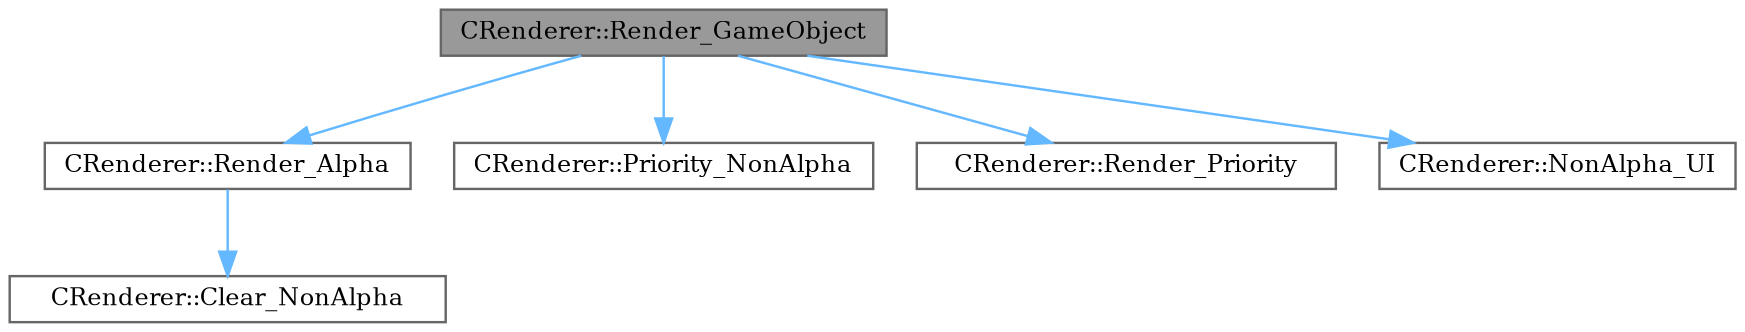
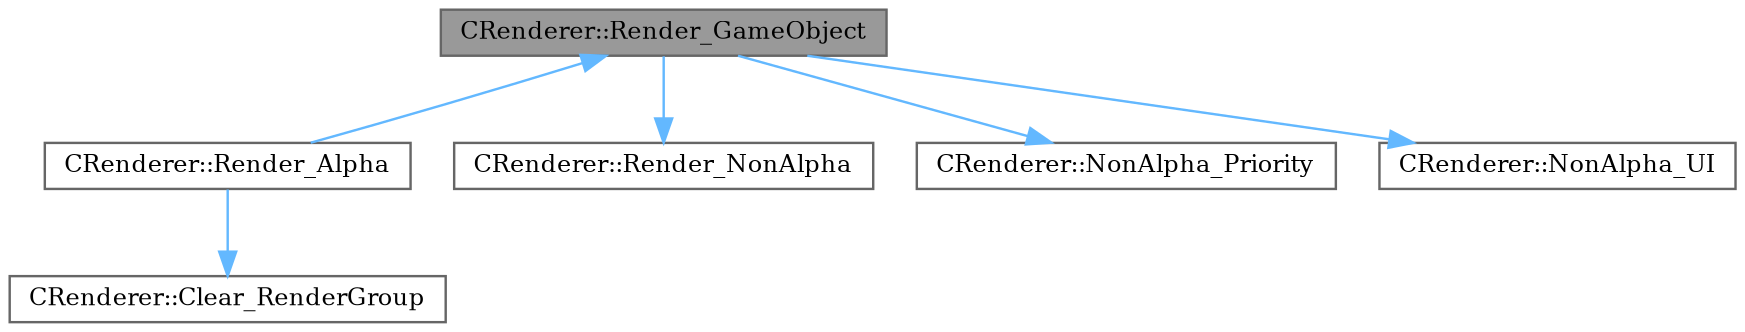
edge "CRenderer::Render_GameObject" -> "CRenderer::Render_Alpha": reversed
node "CRenderer::Priority_NonAlpha": label "CRenderer::Priority_NonAlpha" -> "CRenderer::Render_NonAlpha"
node "CRenderer::Render_Priority": label "CRenderer::Render_Priority" -> "CRenderer::NonAlpha_Priority"
node "CRenderer::Clear_NonAlpha": label "CRenderer::Clear_NonAlpha" -> "CRenderer::Clear_RenderGroup"
